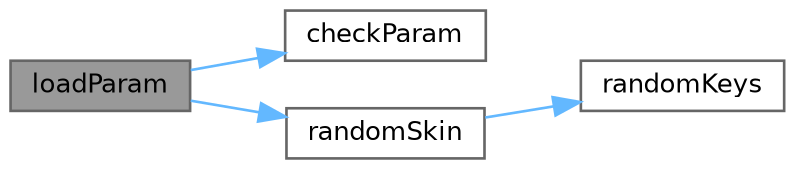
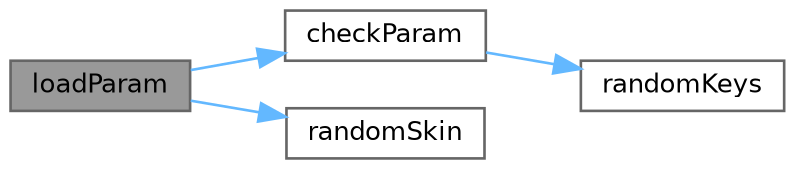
edge "randomSkin" -> "randomKeys": now "checkParam" -> "randomKeys"
